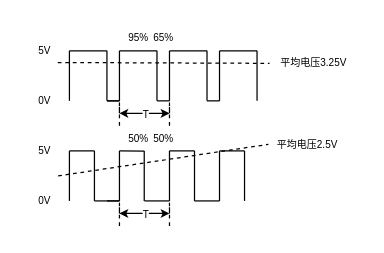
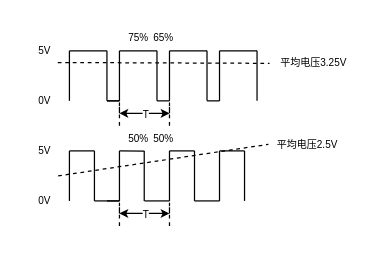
node "95%": label "95%" -> "75%"
